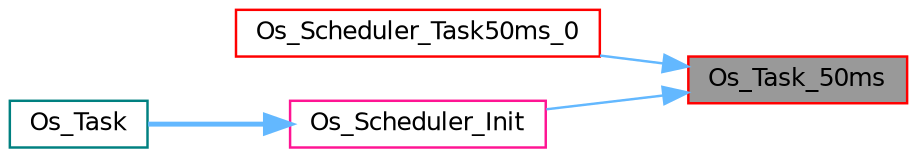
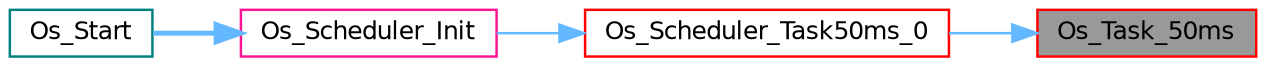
edge "Os_Scheduler_Init" -> "Os_Task_50ms": now "Os_Scheduler_Init" -> "Os_Scheduler_Task50ms_0"
node "Os_Task": label "Os_Task" -> "Os_Start"
